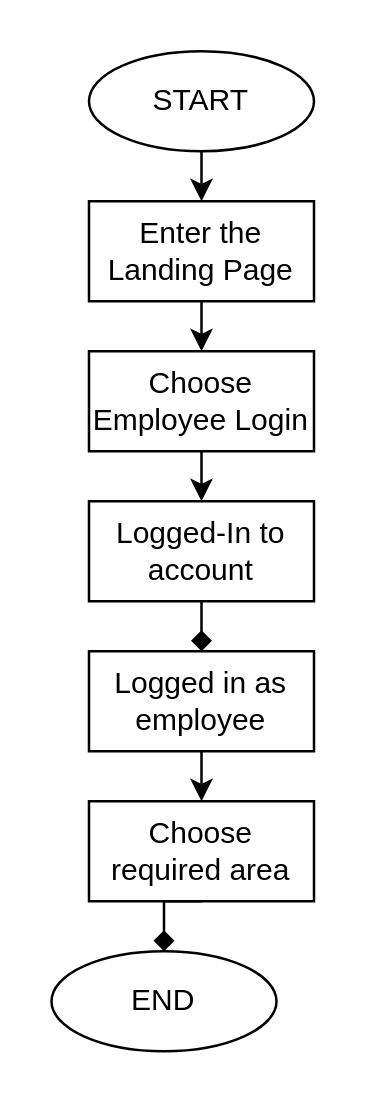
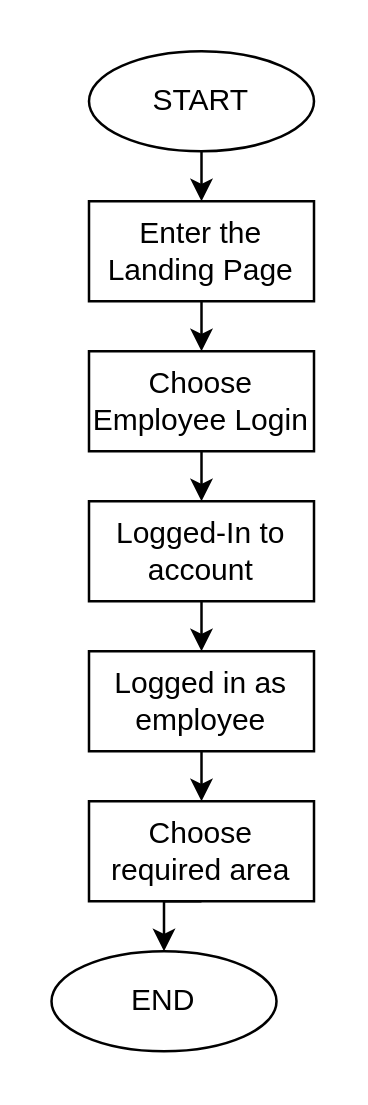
edge "Logged-In to account" -> "Logged in as employee": arrowhead diamond -> classic
edge "Choose required area" -> "END": arrowhead diamond -> classic
